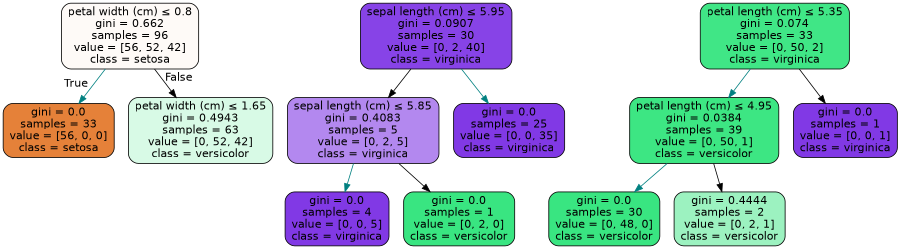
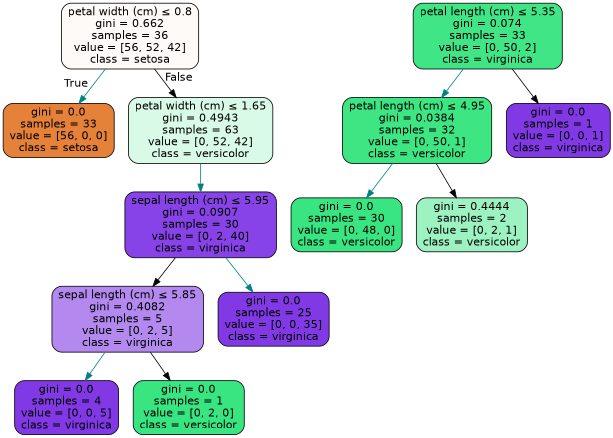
node "petal width (cm) ≤ 0.8": text "samples = 96" -> "samples = 36"
node "sepal length (cm) ≤ 5.85": text "gini = 0.4083" -> "gini = 0.4082"
node "petal length (cm) ≤ 4.95": text "samples = 39" -> "samples = 32"
edge "petal width (cm) ≤ 1.65" -> "sepal length (cm) ≤ 5.95": added
